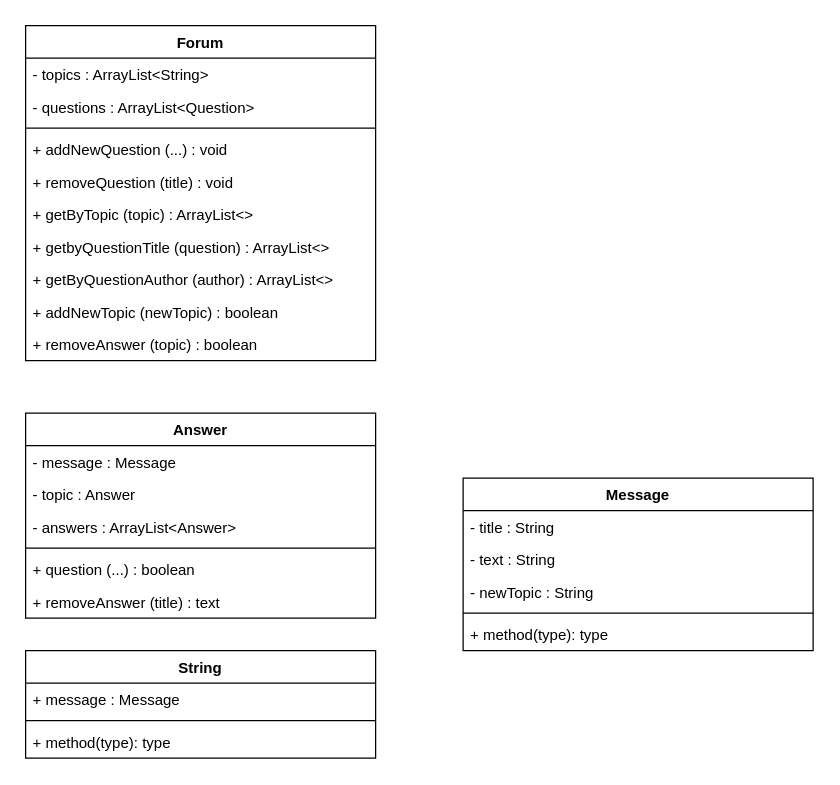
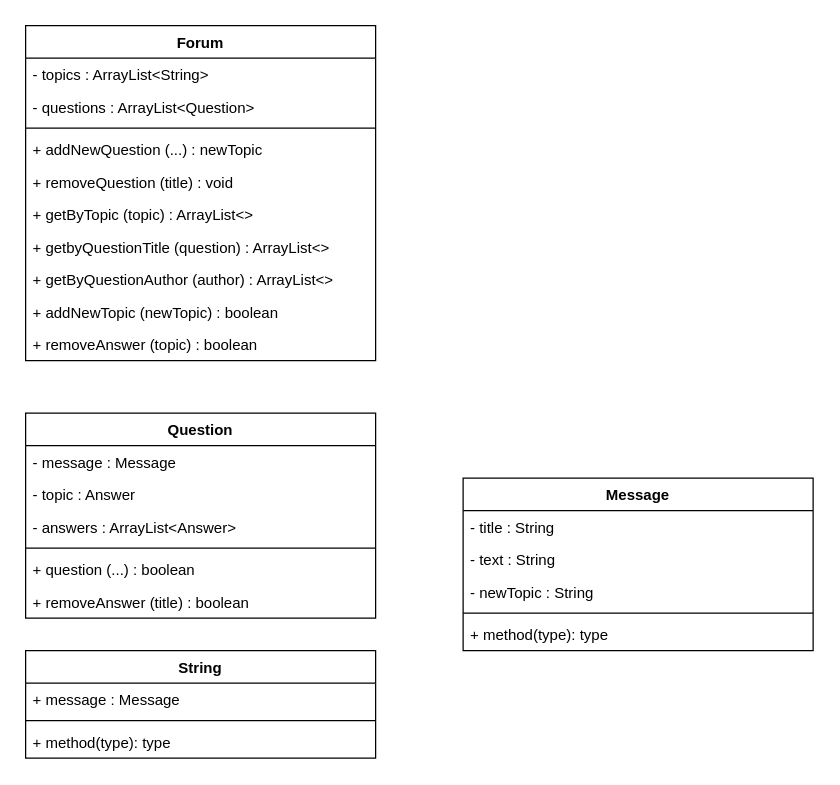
node "+ addNewQuestion (...) : void": label "+ addNewQuestion (...) : void" -> "+ addNewQuestion (...) : newTopic"
node "Answer": label "Answer" -> "Question"
node "+ removeAnswer (title) : text": label "+ removeAnswer (title) : text" -> "+ removeAnswer (title) : boolean"
